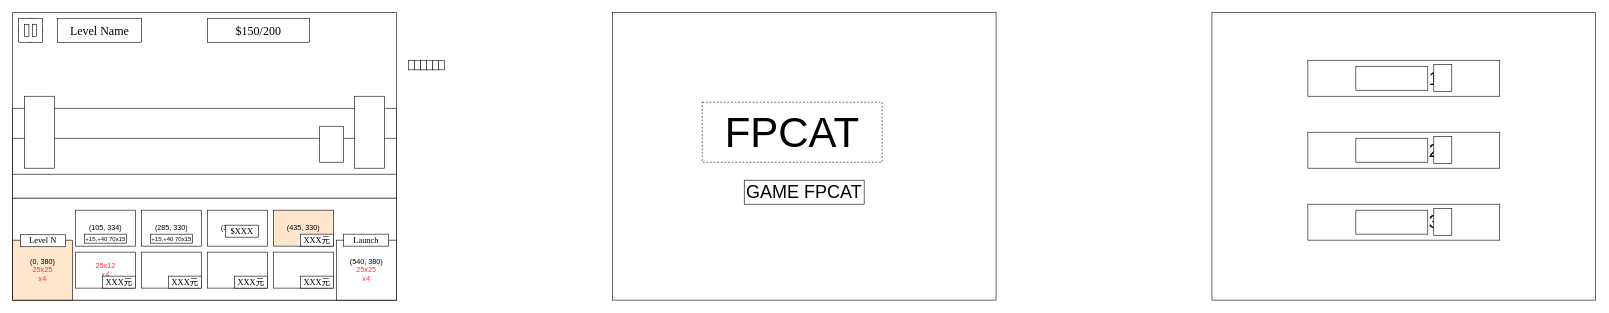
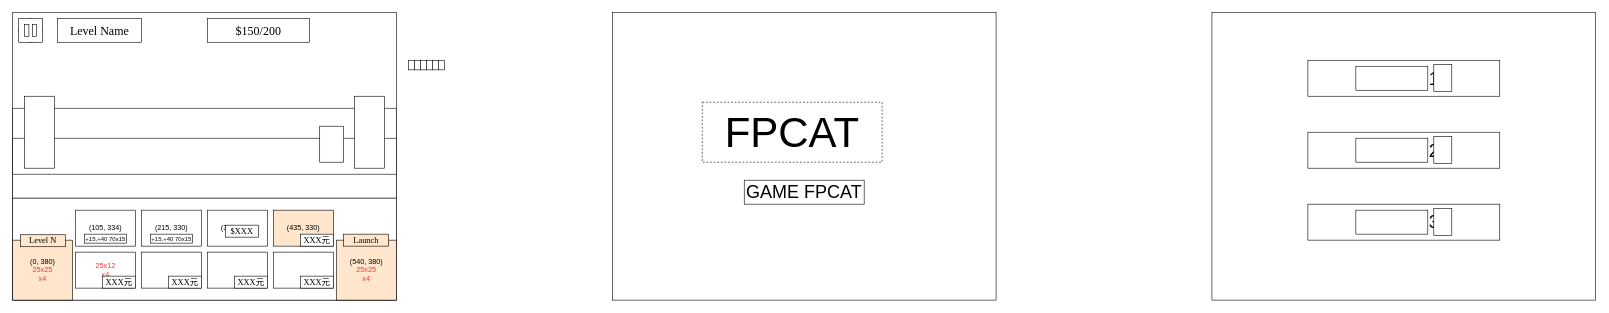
node "(285, 330)": label "(285, 330)" -> "(215, 330)"
node "Launch": fillcolor #ffffff -> #ffe6cc
node "Level N": fillcolor #ffffff -> #ffe6cc
node "(540, 380) 25x25 x4": fillcolor #ffffff -> #ffe6cc
